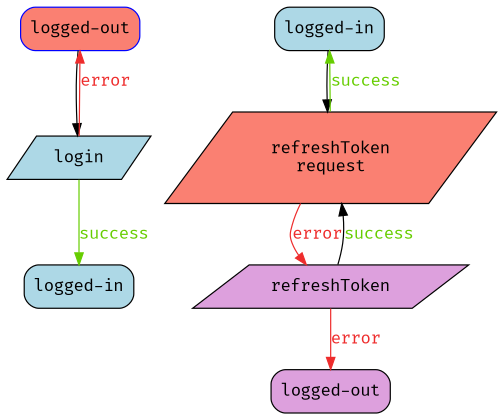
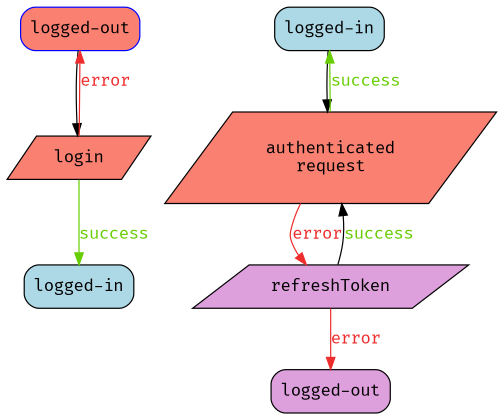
node "login": fillcolor lightblue -> salmon
node "refreshToken request": label "refreshToken request" -> "authenticated request"
